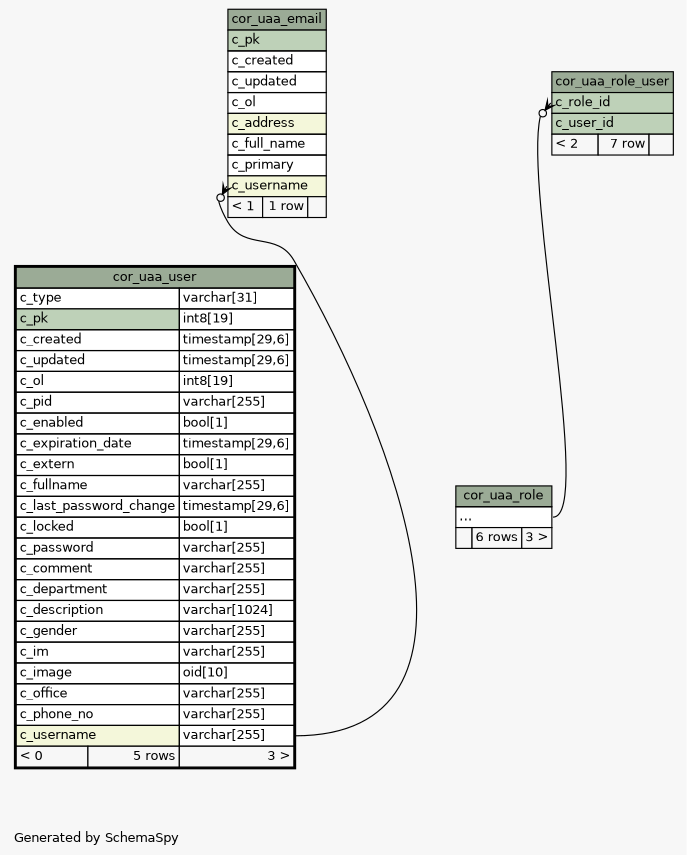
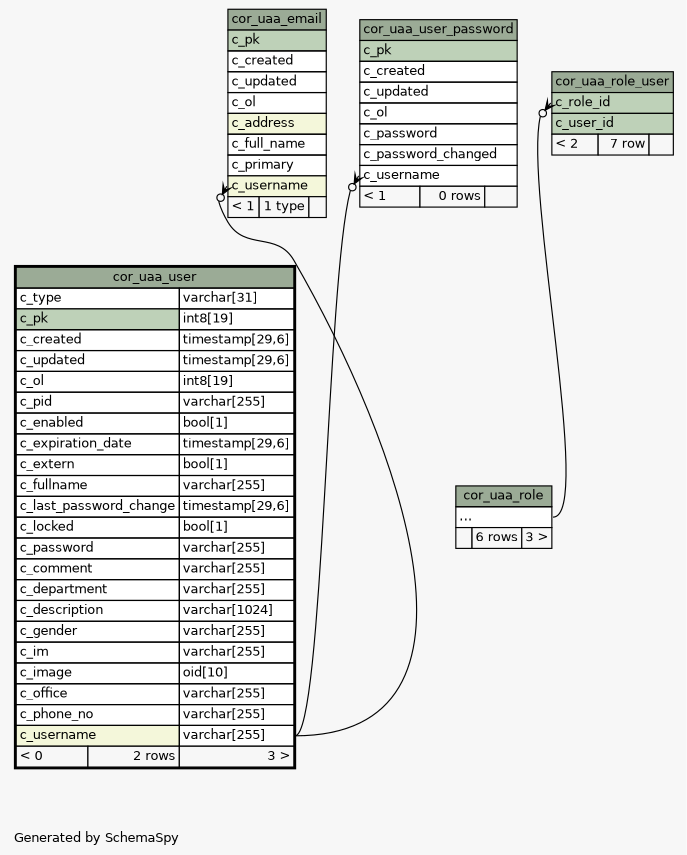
node "cor_uaa_user_password": added
node "cor_uaa_email": text "1 row" -> "1 type"
node "cor_uaa_user": text "5 rows" -> "2 rows"
